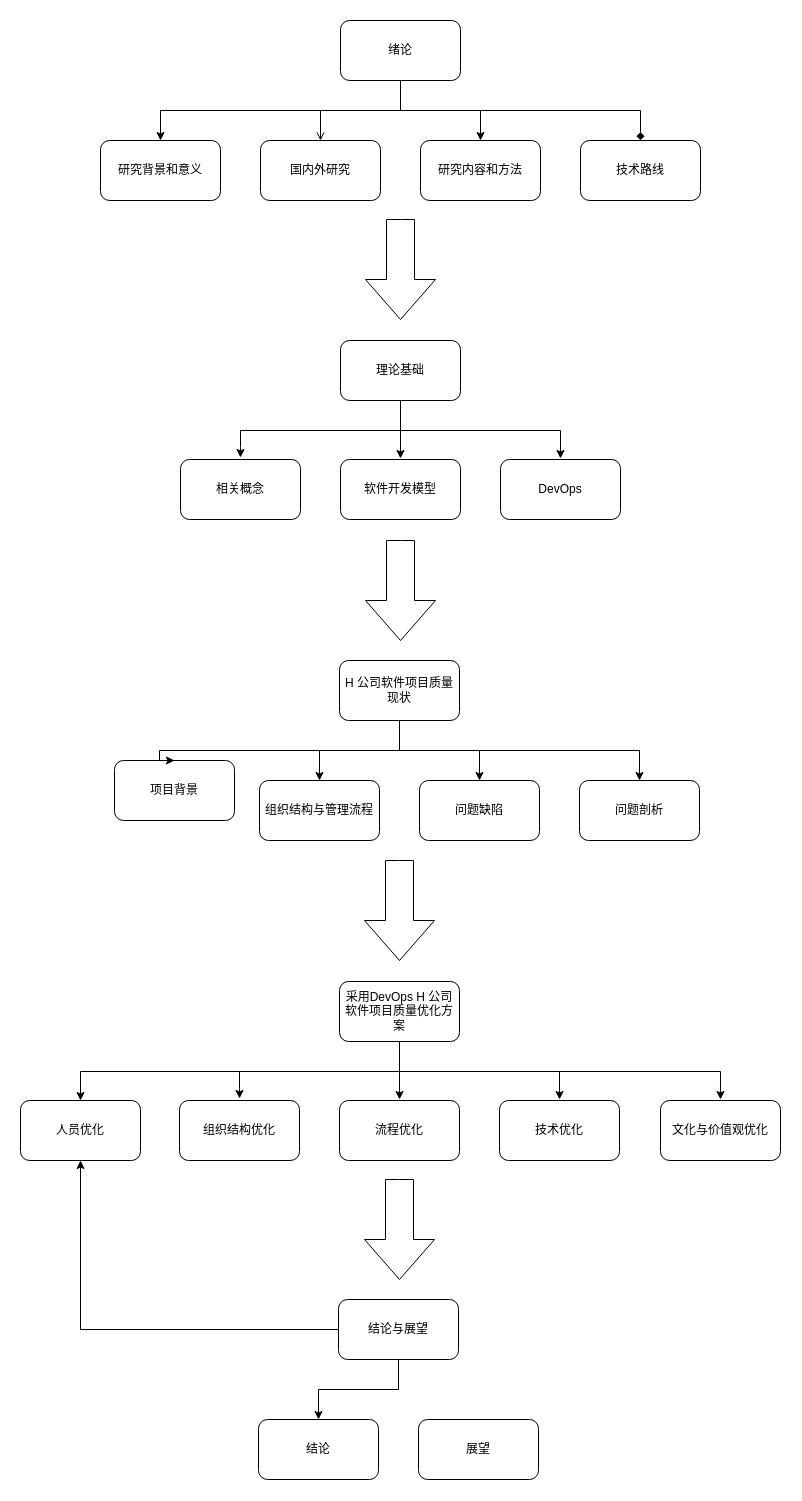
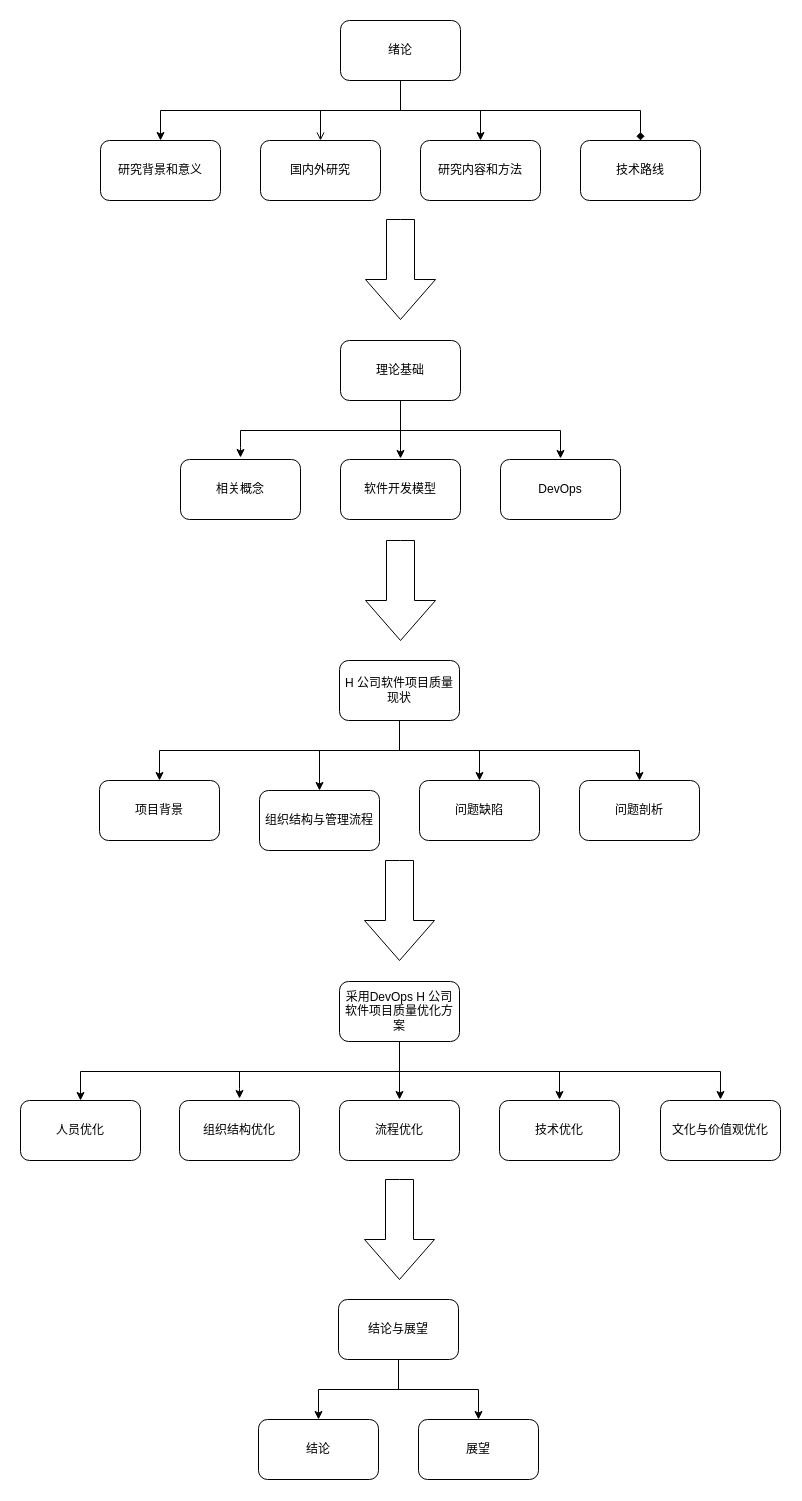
node "项目背景": moved (175, 791) -> (160, 811)
node "组织结构与管理流程": moved (320, 811) -> (320, 821)
edge "结论与展望" -> "人员优化": now "结论与展望" -> "展望"
